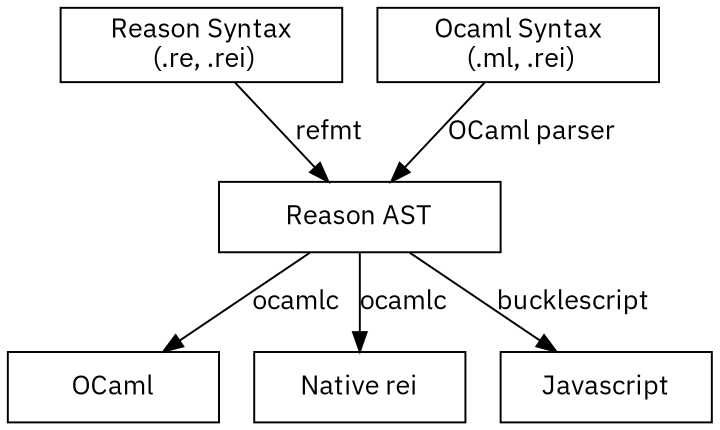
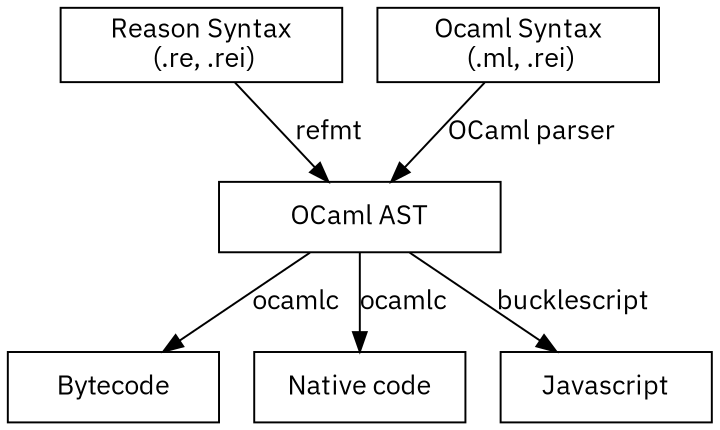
node "Reason AST": label "Reason AST" -> "OCaml AST"
node "OCaml": label "OCaml" -> "Bytecode"
node "Native rei": label "Native rei" -> "Native code"
